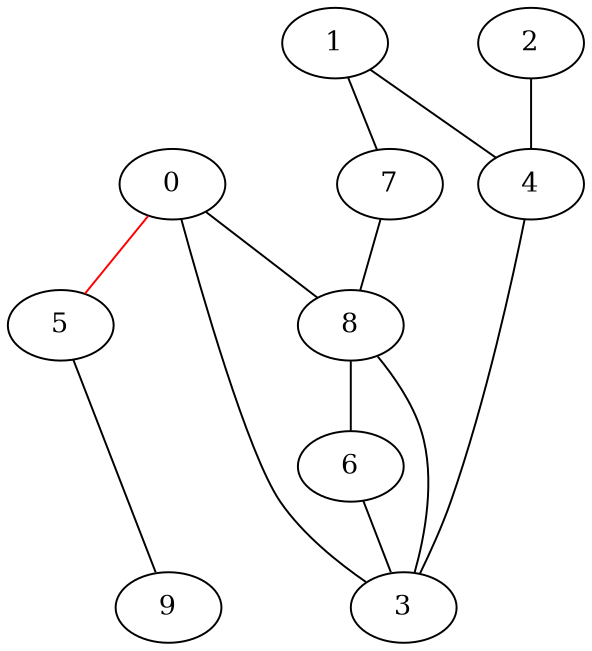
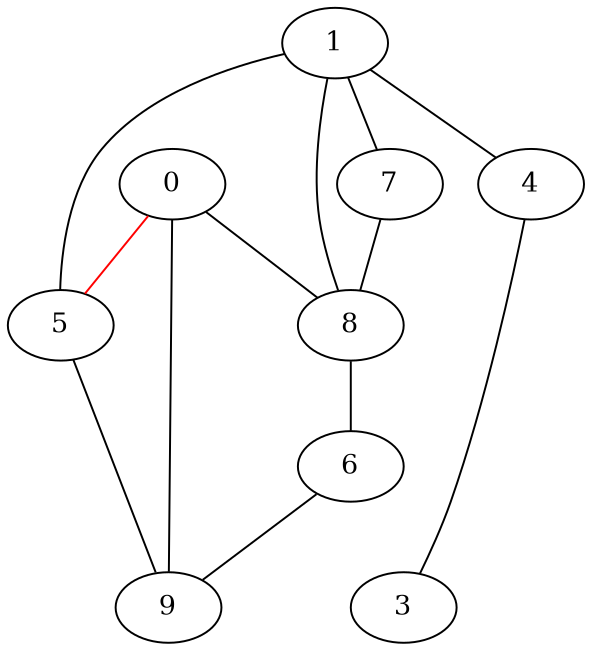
node "2": removed
edge "1" -- "5": added
edge "0" -- "3": now "0" -- "9"
edge "8" -- "3": now "8" -- "1"
edge "6" -- "3": now "6" -- "9"
